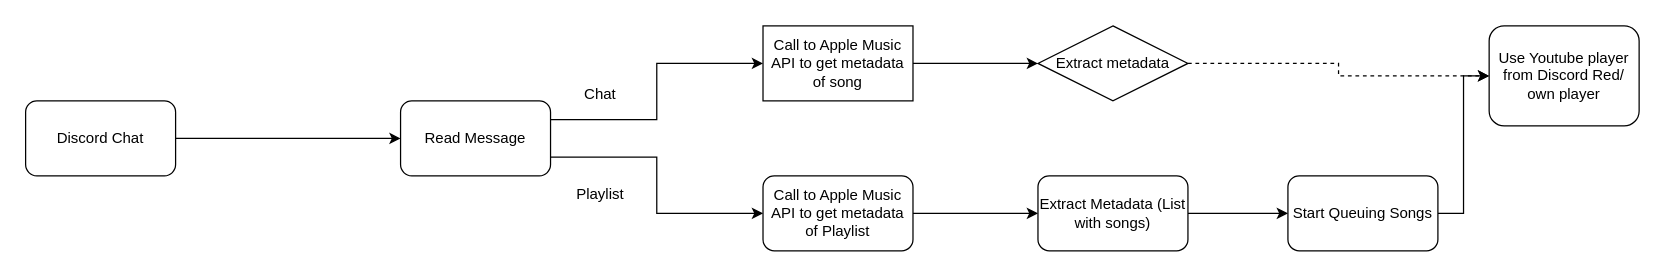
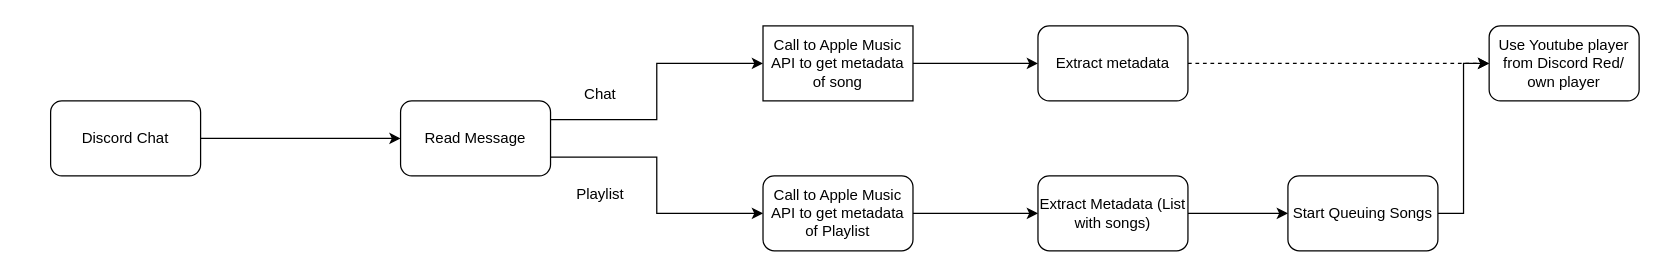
node "Extract metadata": shape diamond -> rounded rectangle
node "Use Youtube player from Discord Red/ own player": size 150x100 -> 150x75
node "Discord Chat": moved (101, 138) -> (126, 138)
